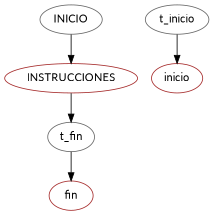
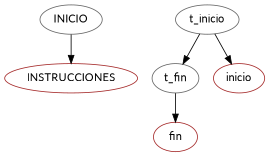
edge "INSTRUCCIONES" -> "t_fin": now "t_inicio" -> "t_fin"
